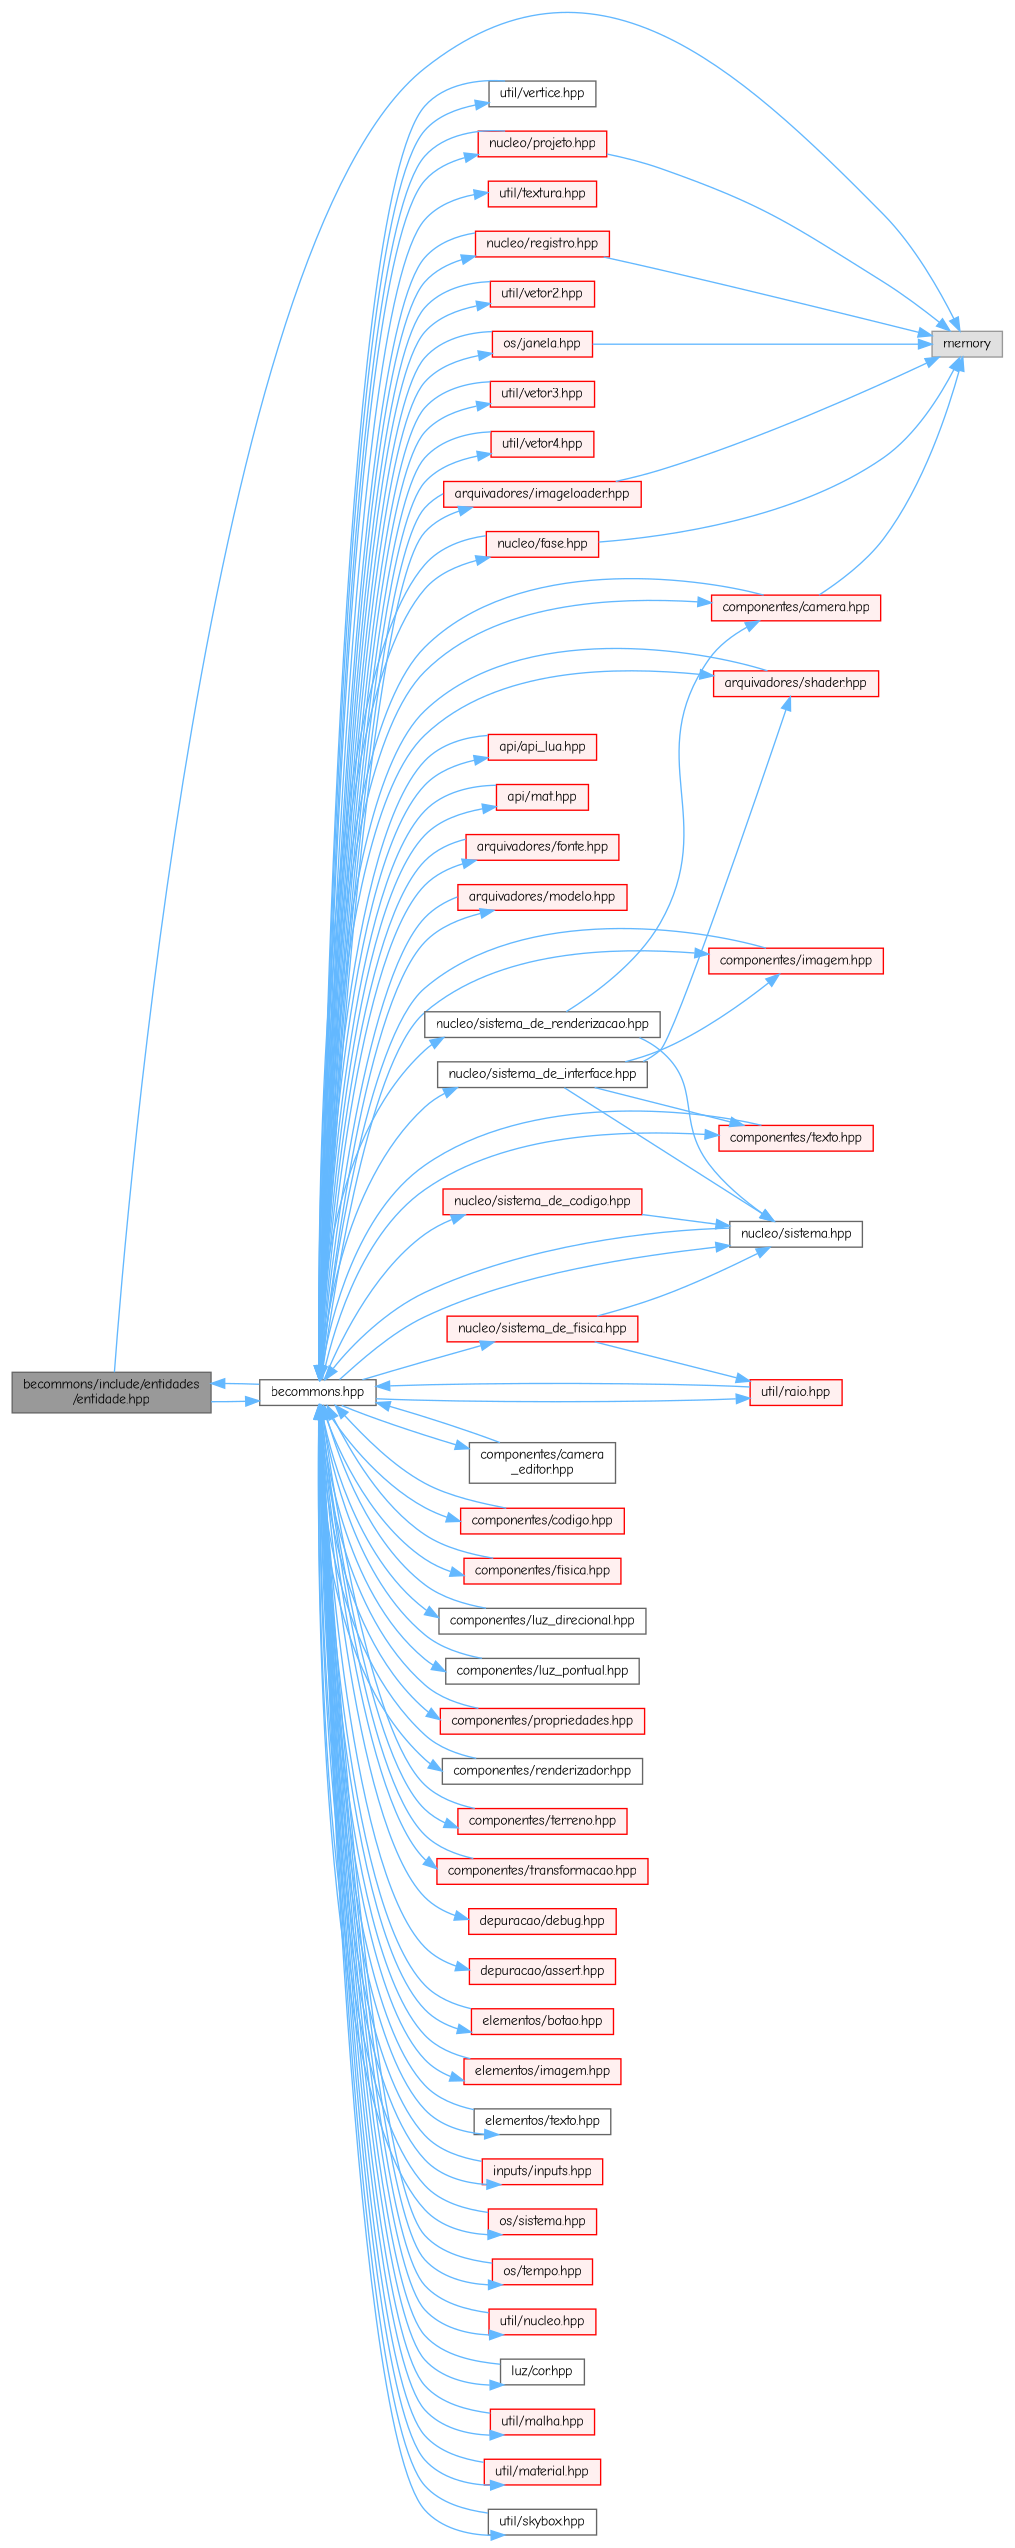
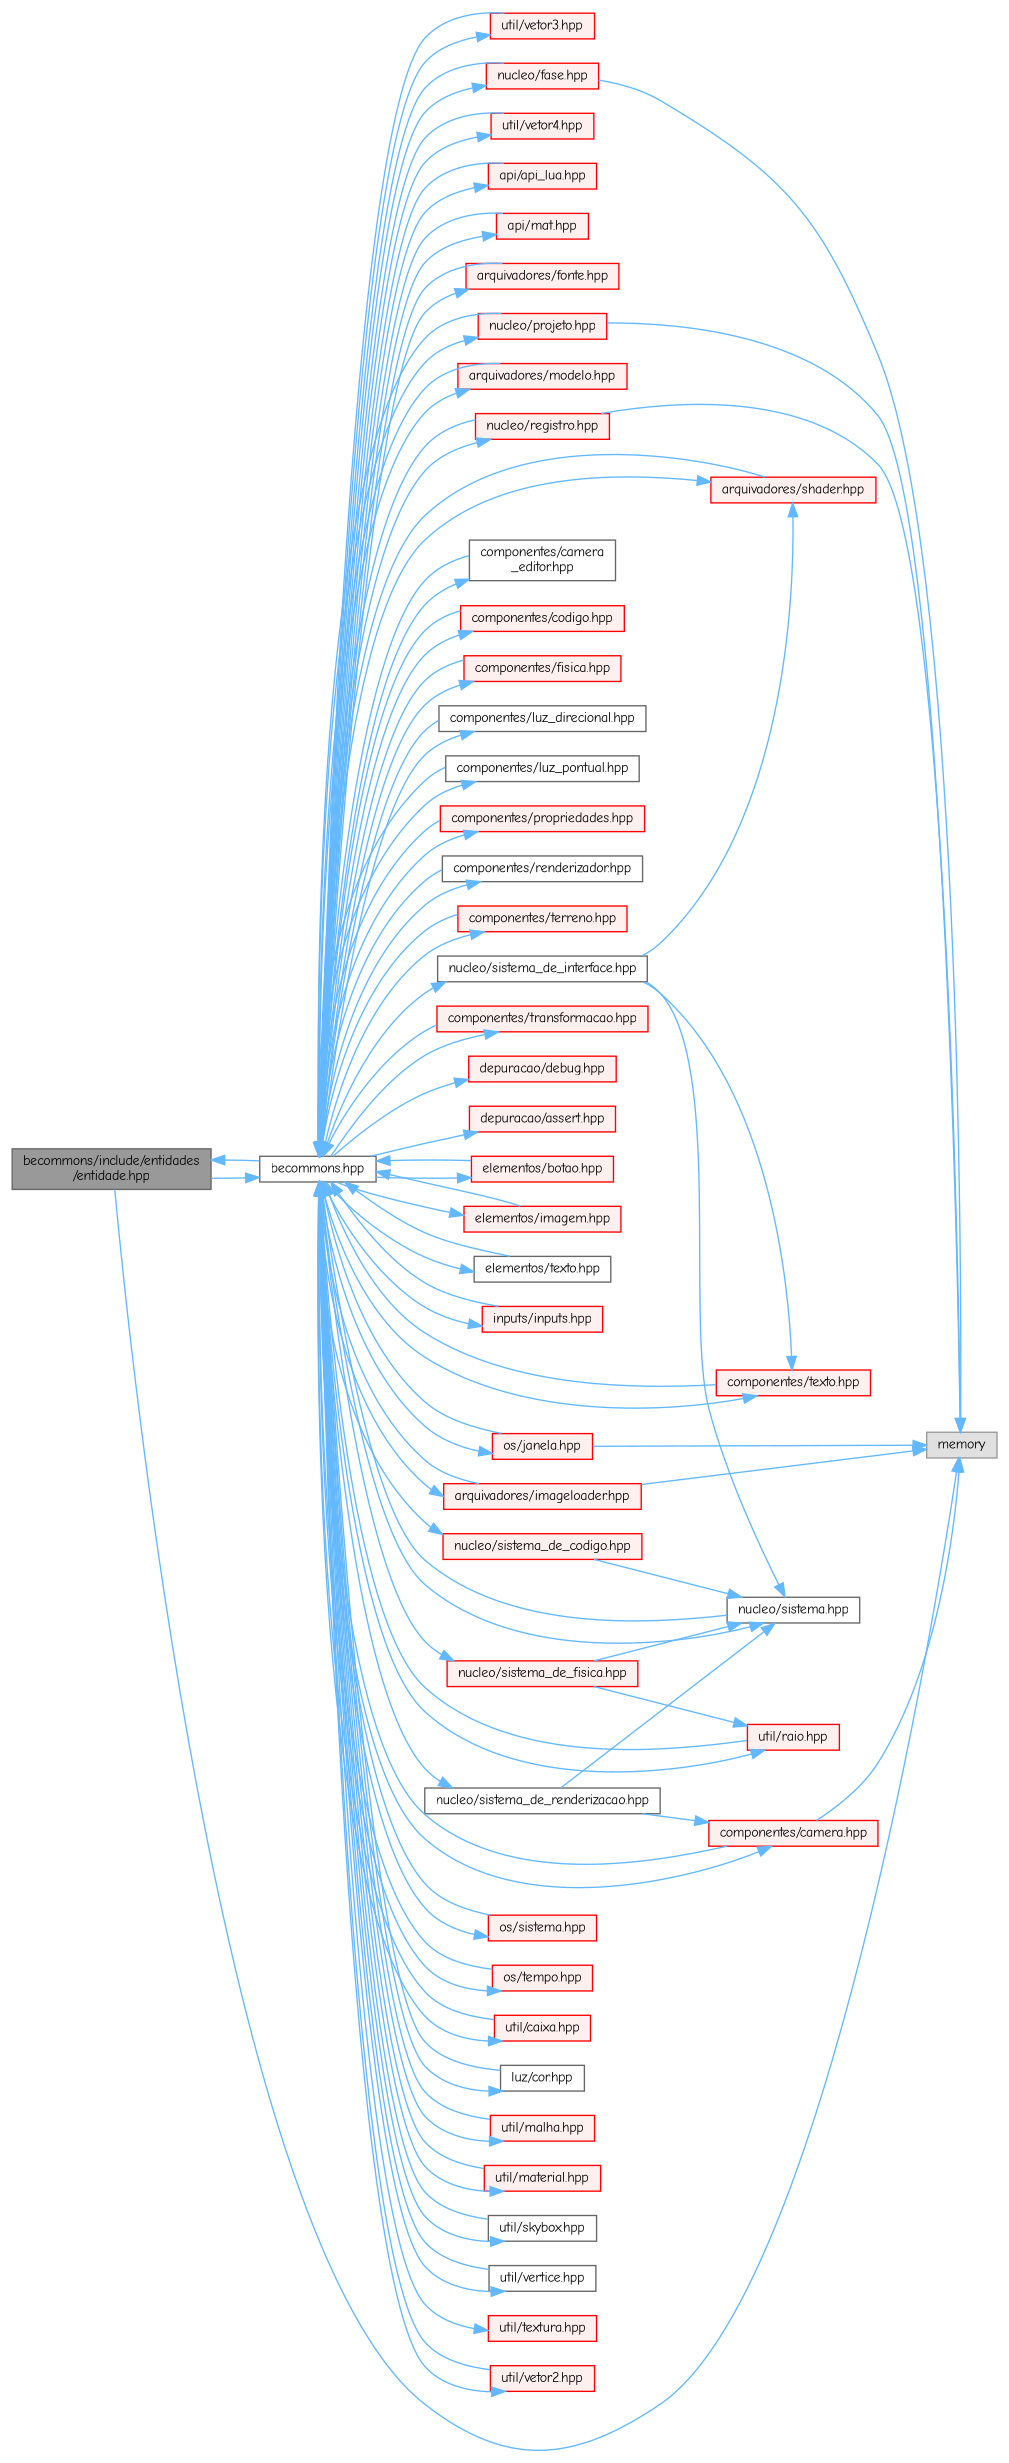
node "componentes/imagem.hpp": removed
node "util/nucleo.hpp": label "util/nucleo.hpp" -> "util/caixa.hpp"
